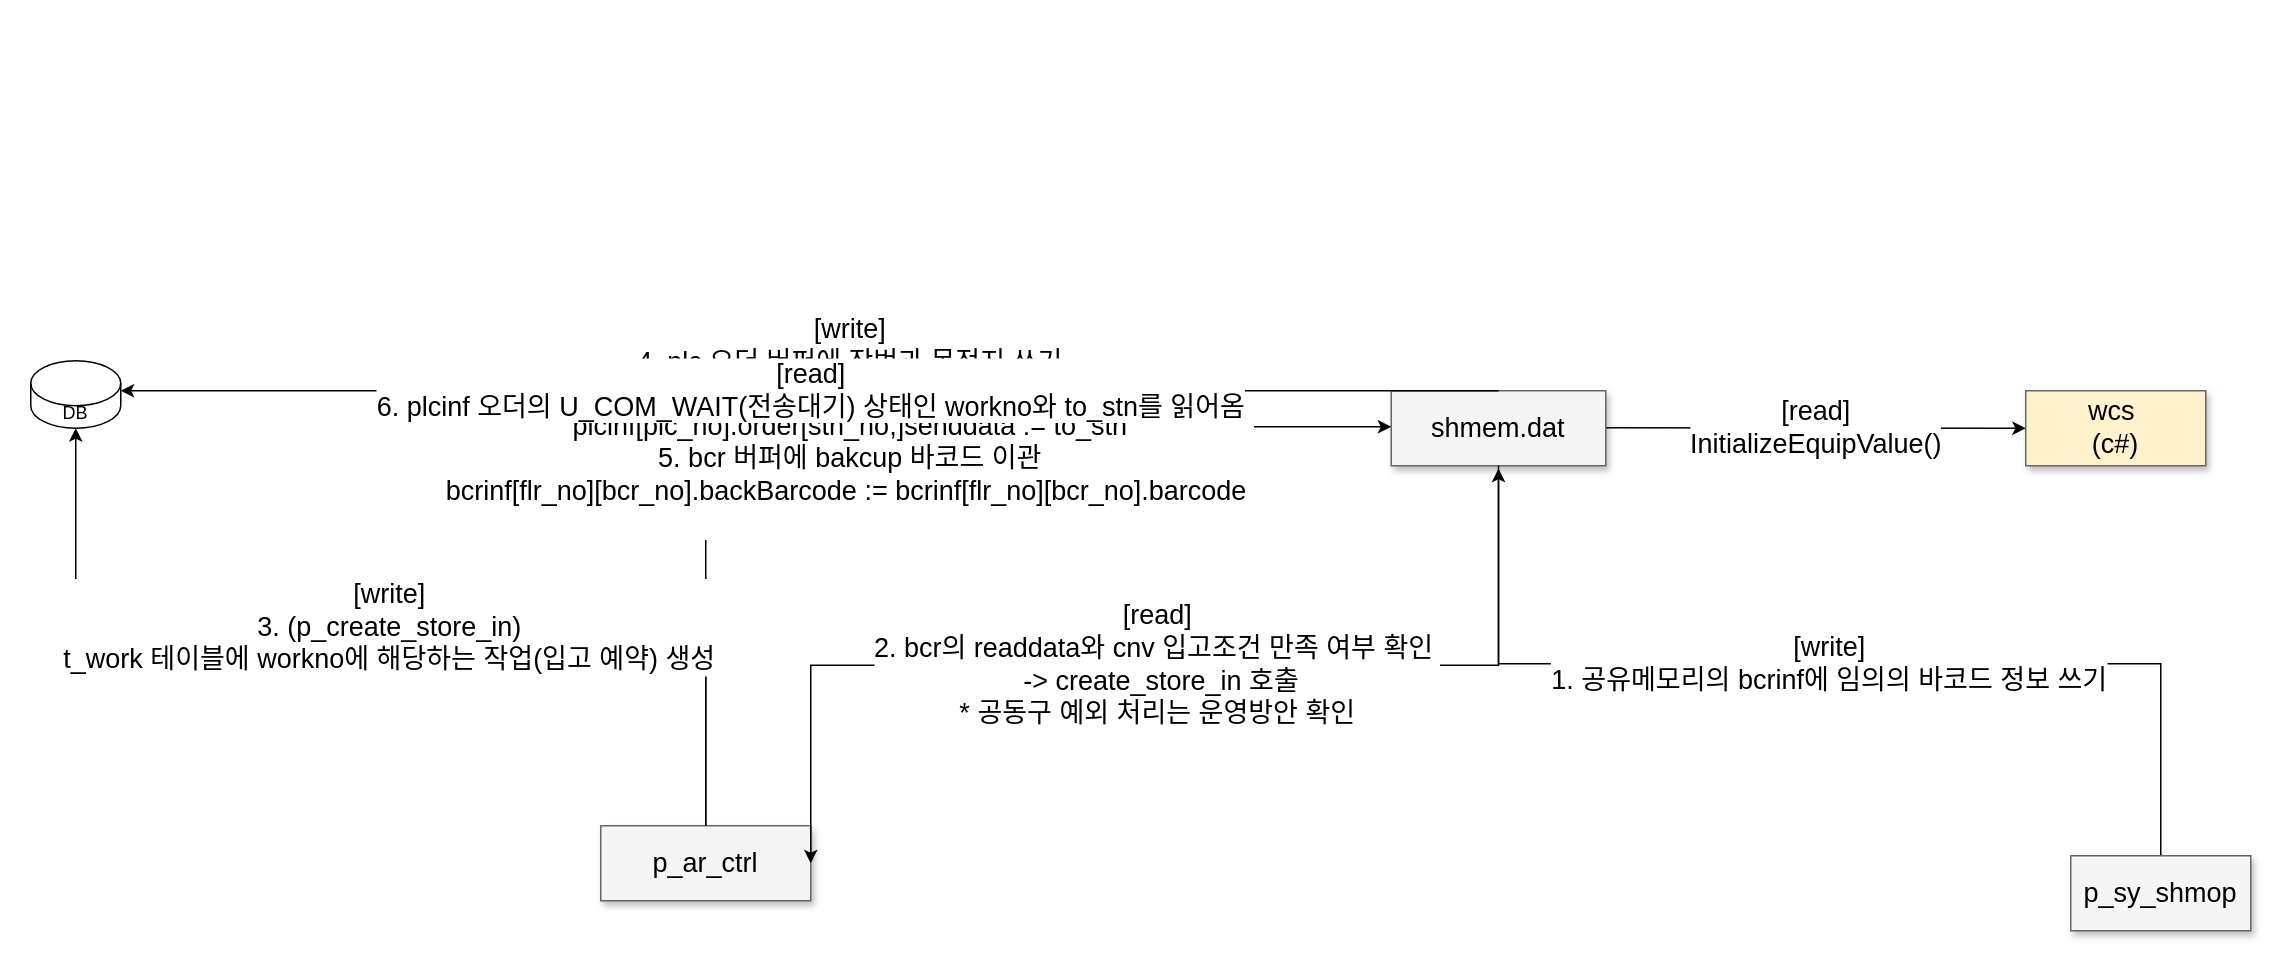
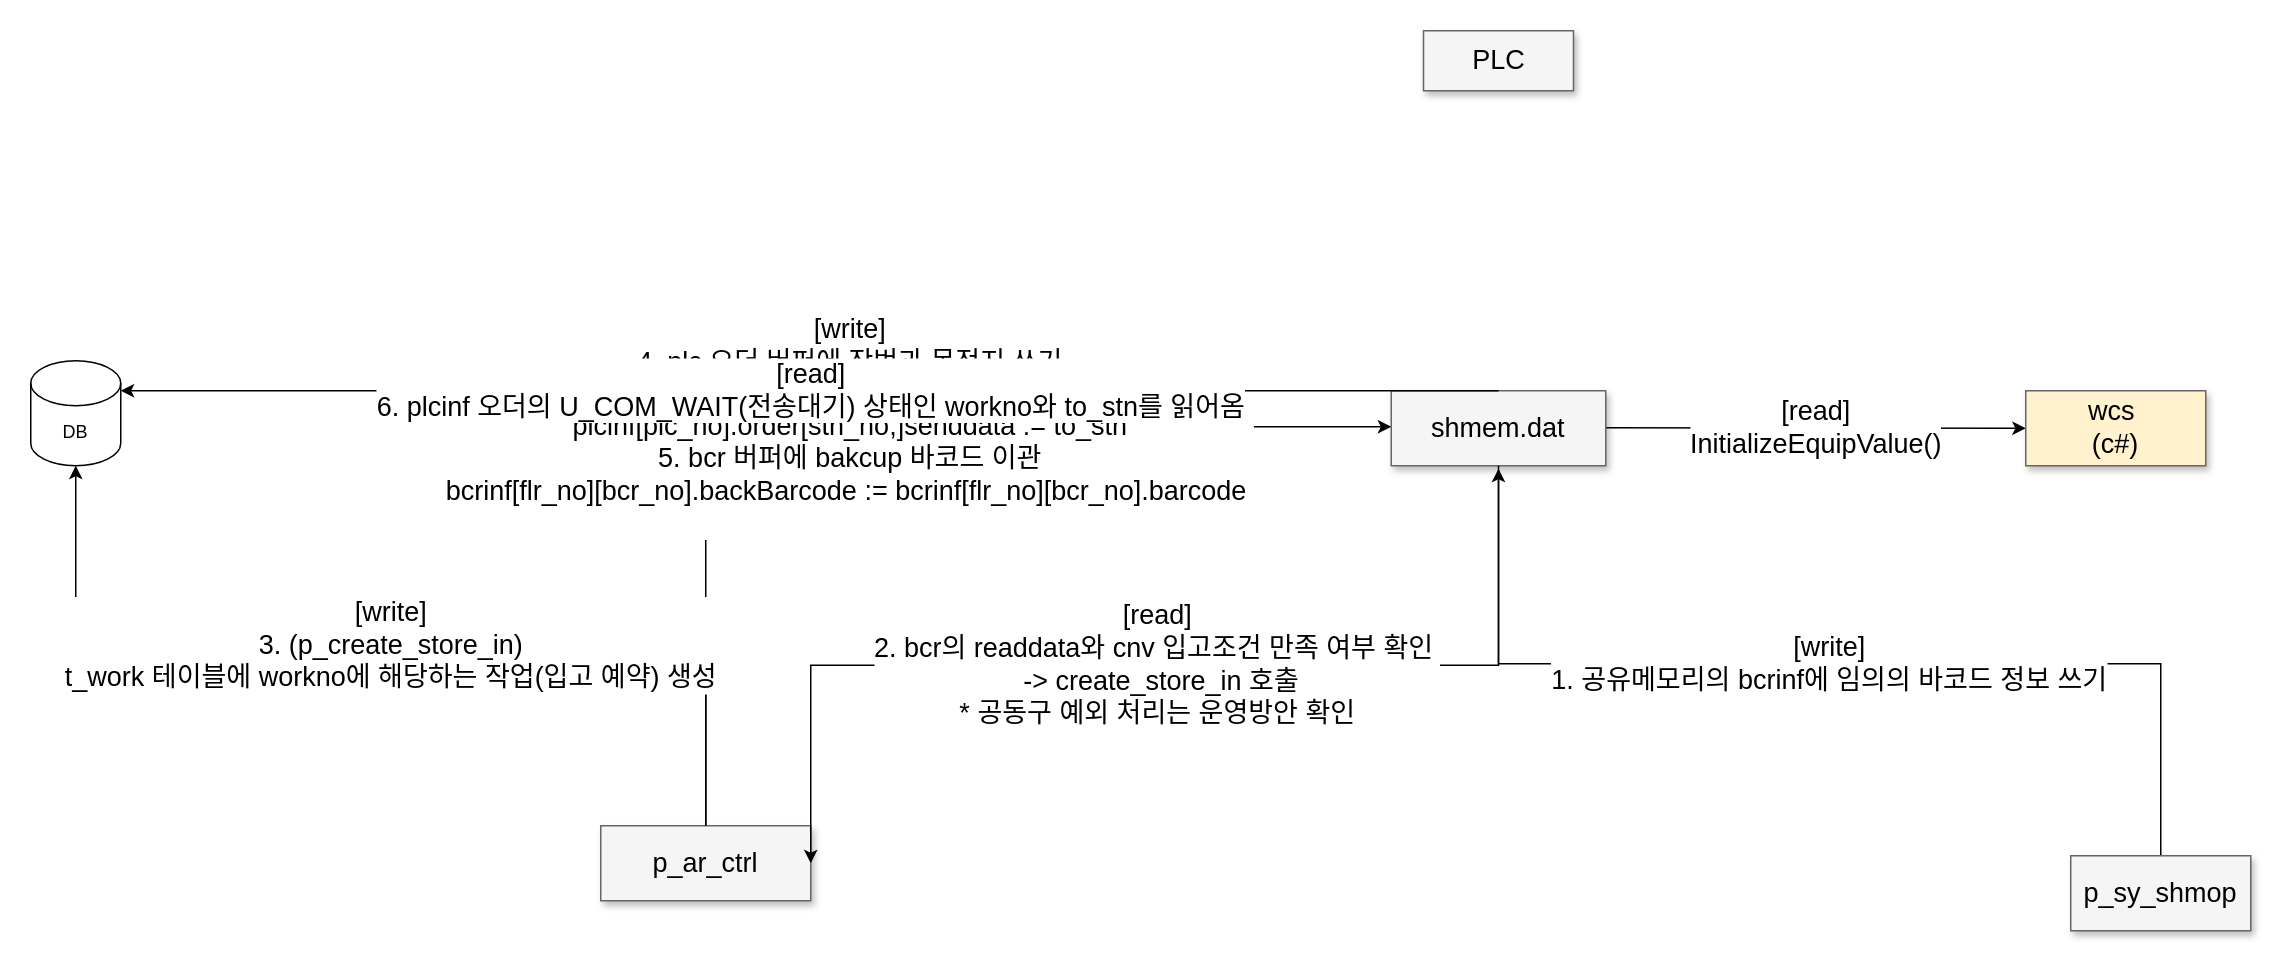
node "PLC": added
node "DB": size 90x68 -> 90x105
